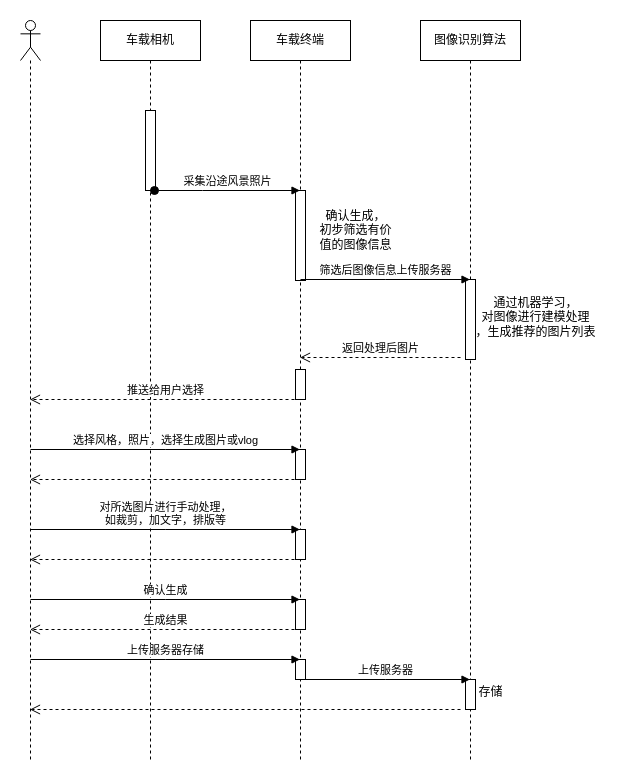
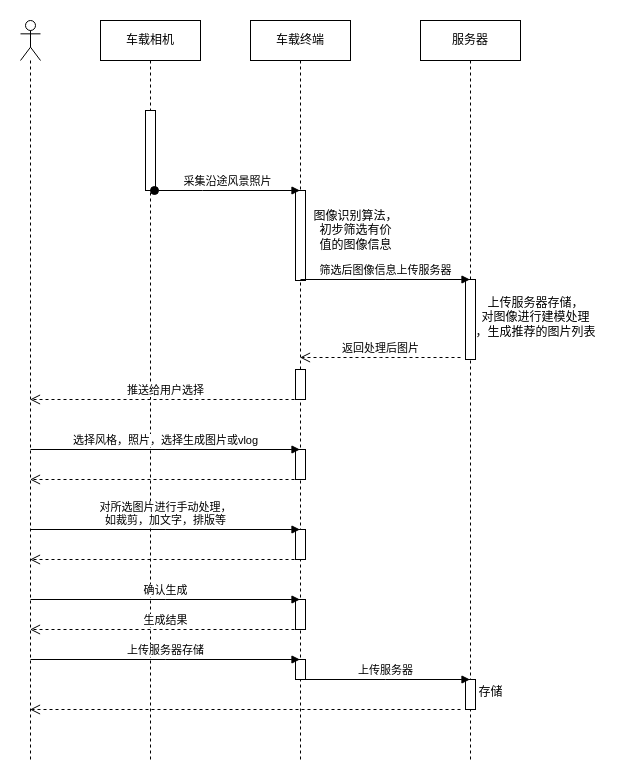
node "图像识别算法": label "图像识别算法" -> "服务器"
node "确认生成， 初步筛选有价 值的图像信息": label "确认生成， 初步筛选有价 值的图像信息" -> "图像识别算法， 初步筛选有价 值的图像信息"
node "通过机器学习， 对图像进行建模处理 ，生成推荐的图片列表": label "通过机器学习， 对图像进行建模处理 ，生成推荐的图片列表" -> "上传服务器存储， 对图像进行建模处理 ，生成推荐的图片列表"
